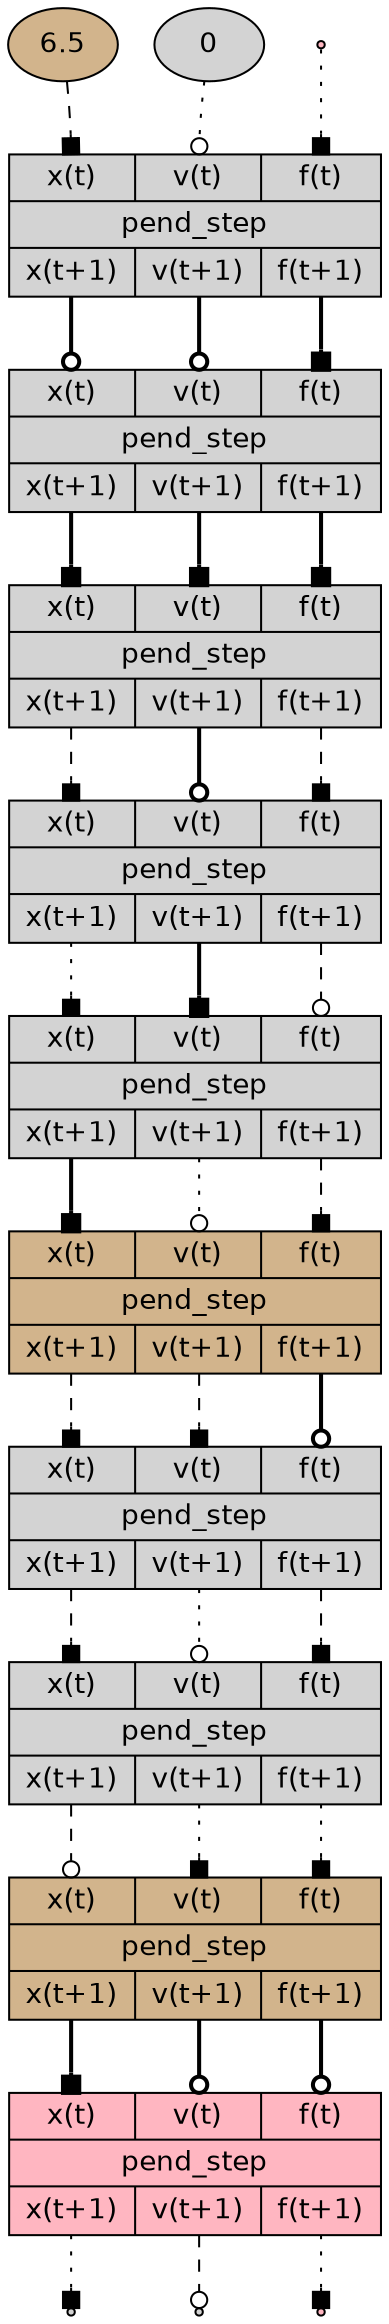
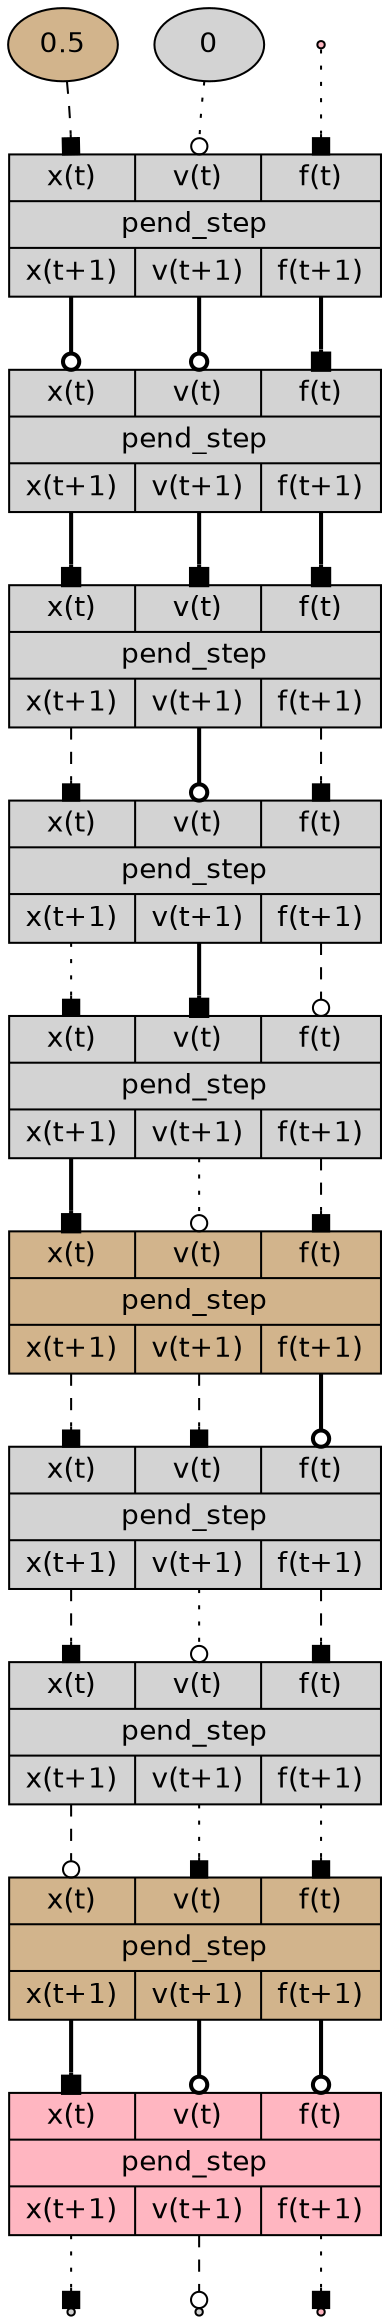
node "6.5": label "6.5" -> "0.5"
